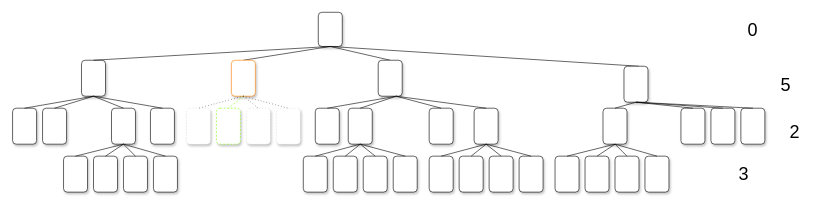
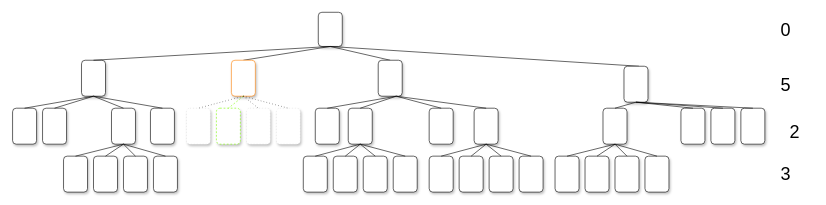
node "0": moved (753, 29) -> (786, 29)
node "3": moved (744, 174) -> (786, 174)
